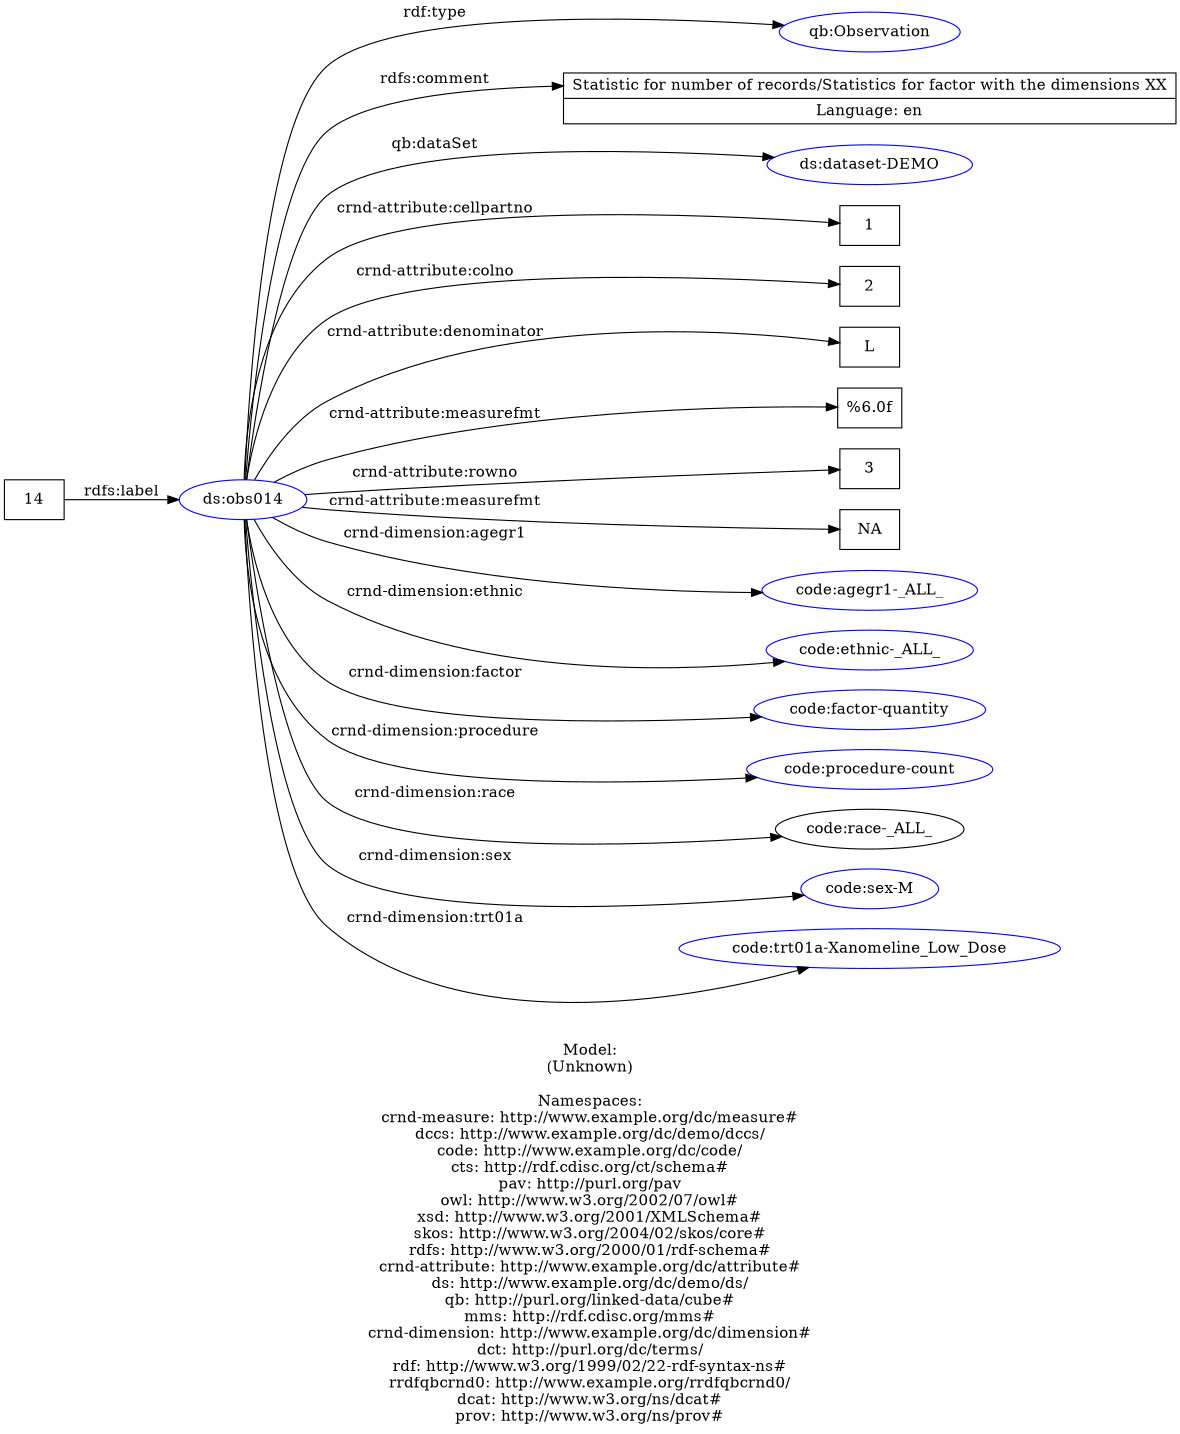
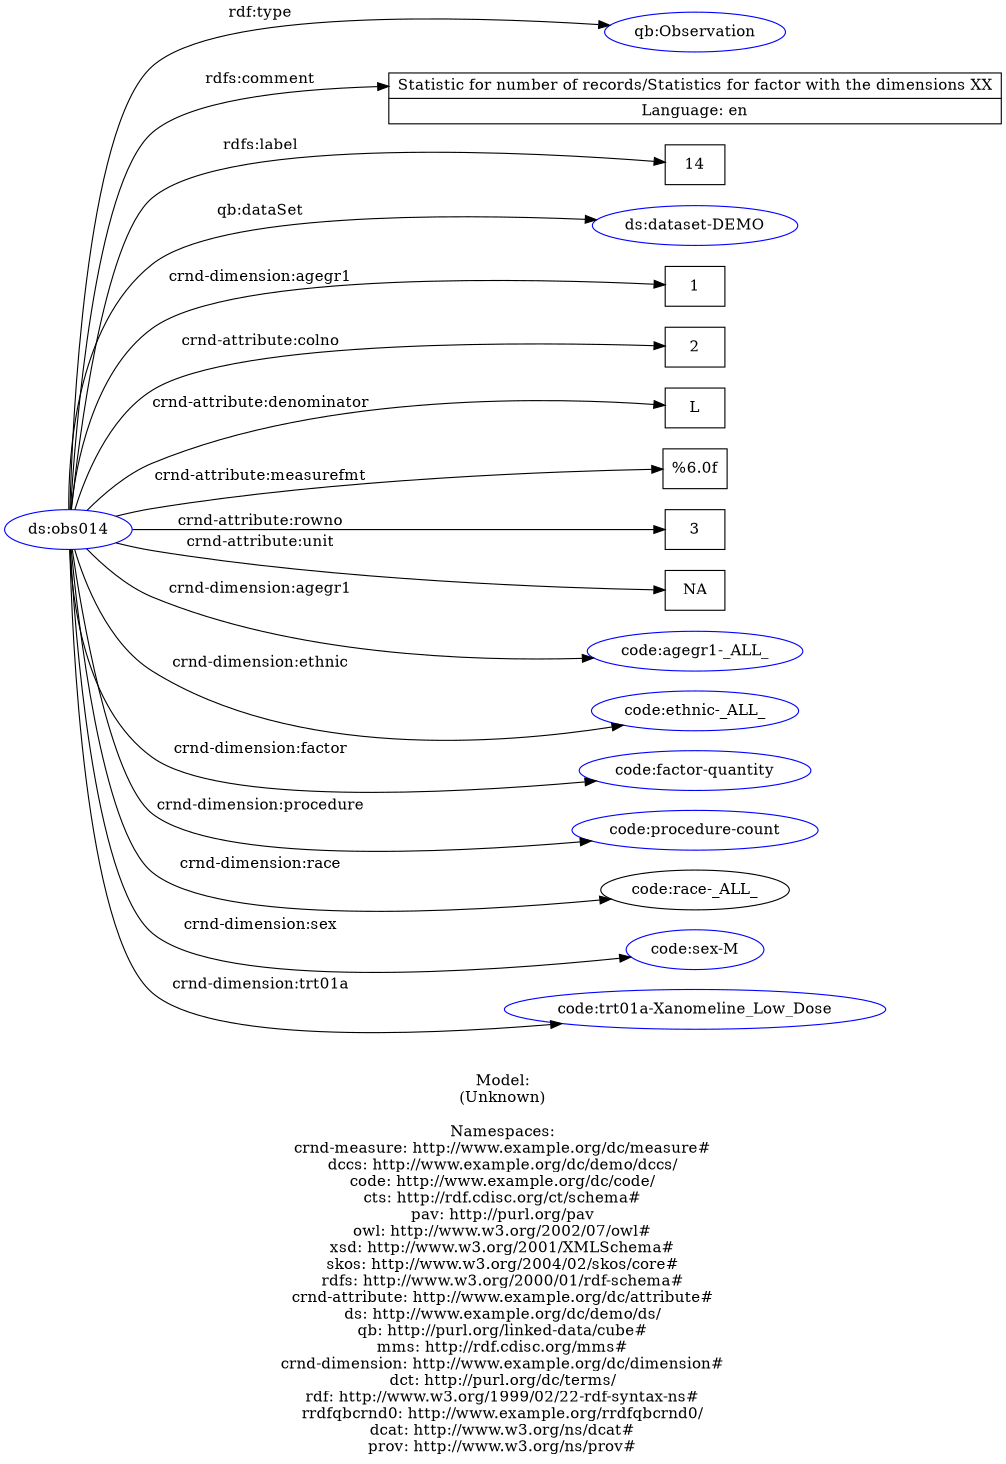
edge "ds:obs014" -> "1": label "crnd-attribute:cellpartno" -> "crnd-dimension:agegr1"
edge "14" -> "ds:obs014": reversed
edge "ds:obs014" -> "NA": label "crnd-attribute:measurefmt" -> "crnd-attribute:unit"
